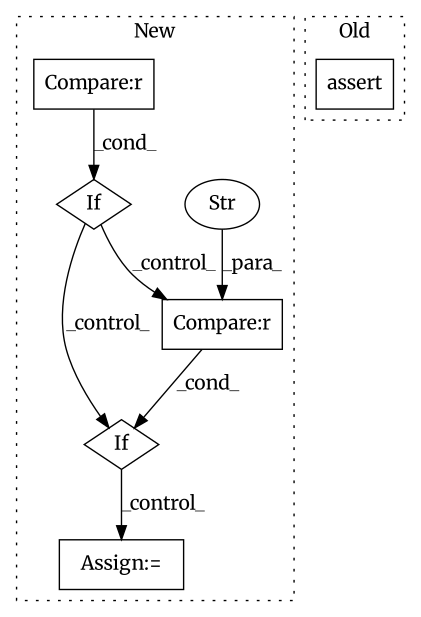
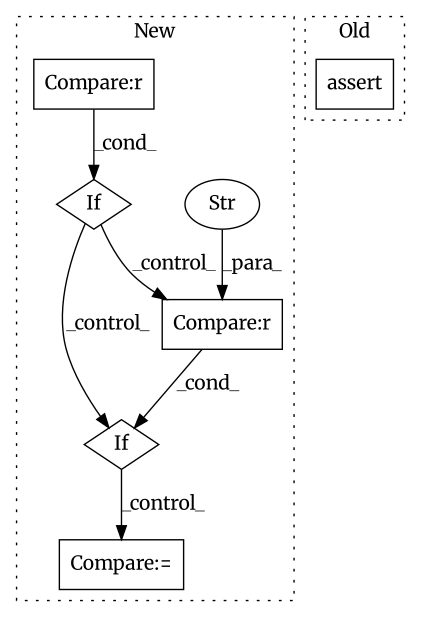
node "Assign:=": label "Assign:=" -> "Compare:="
